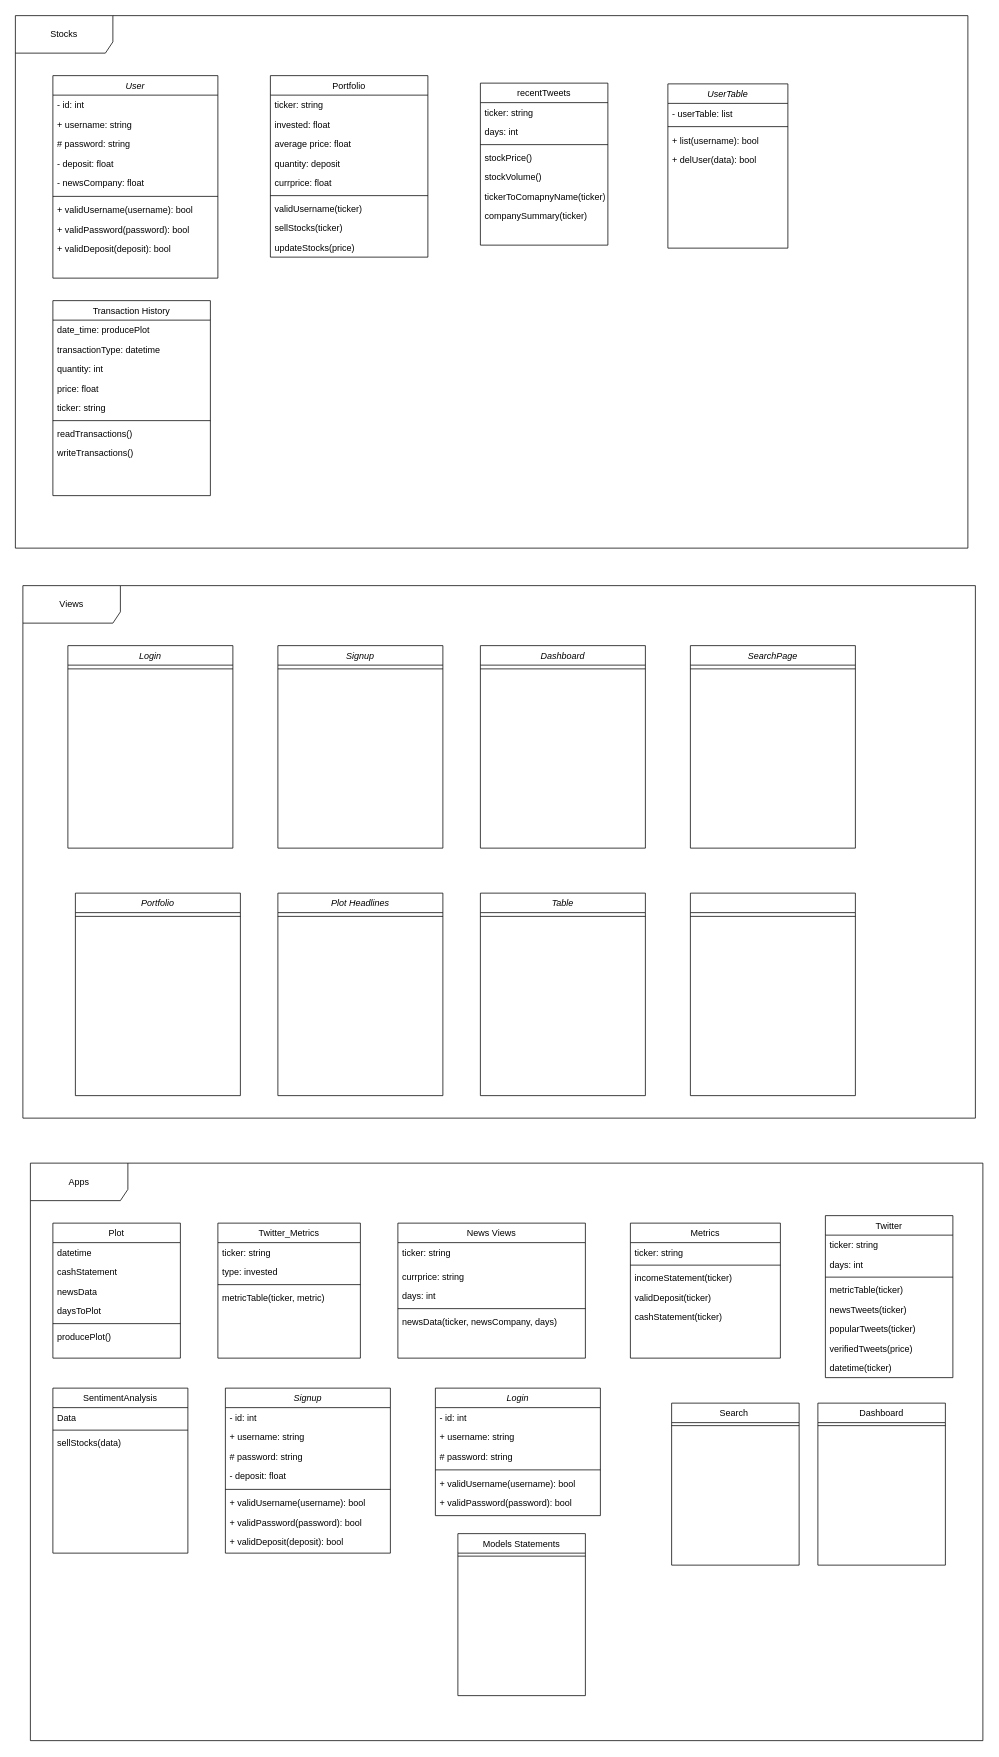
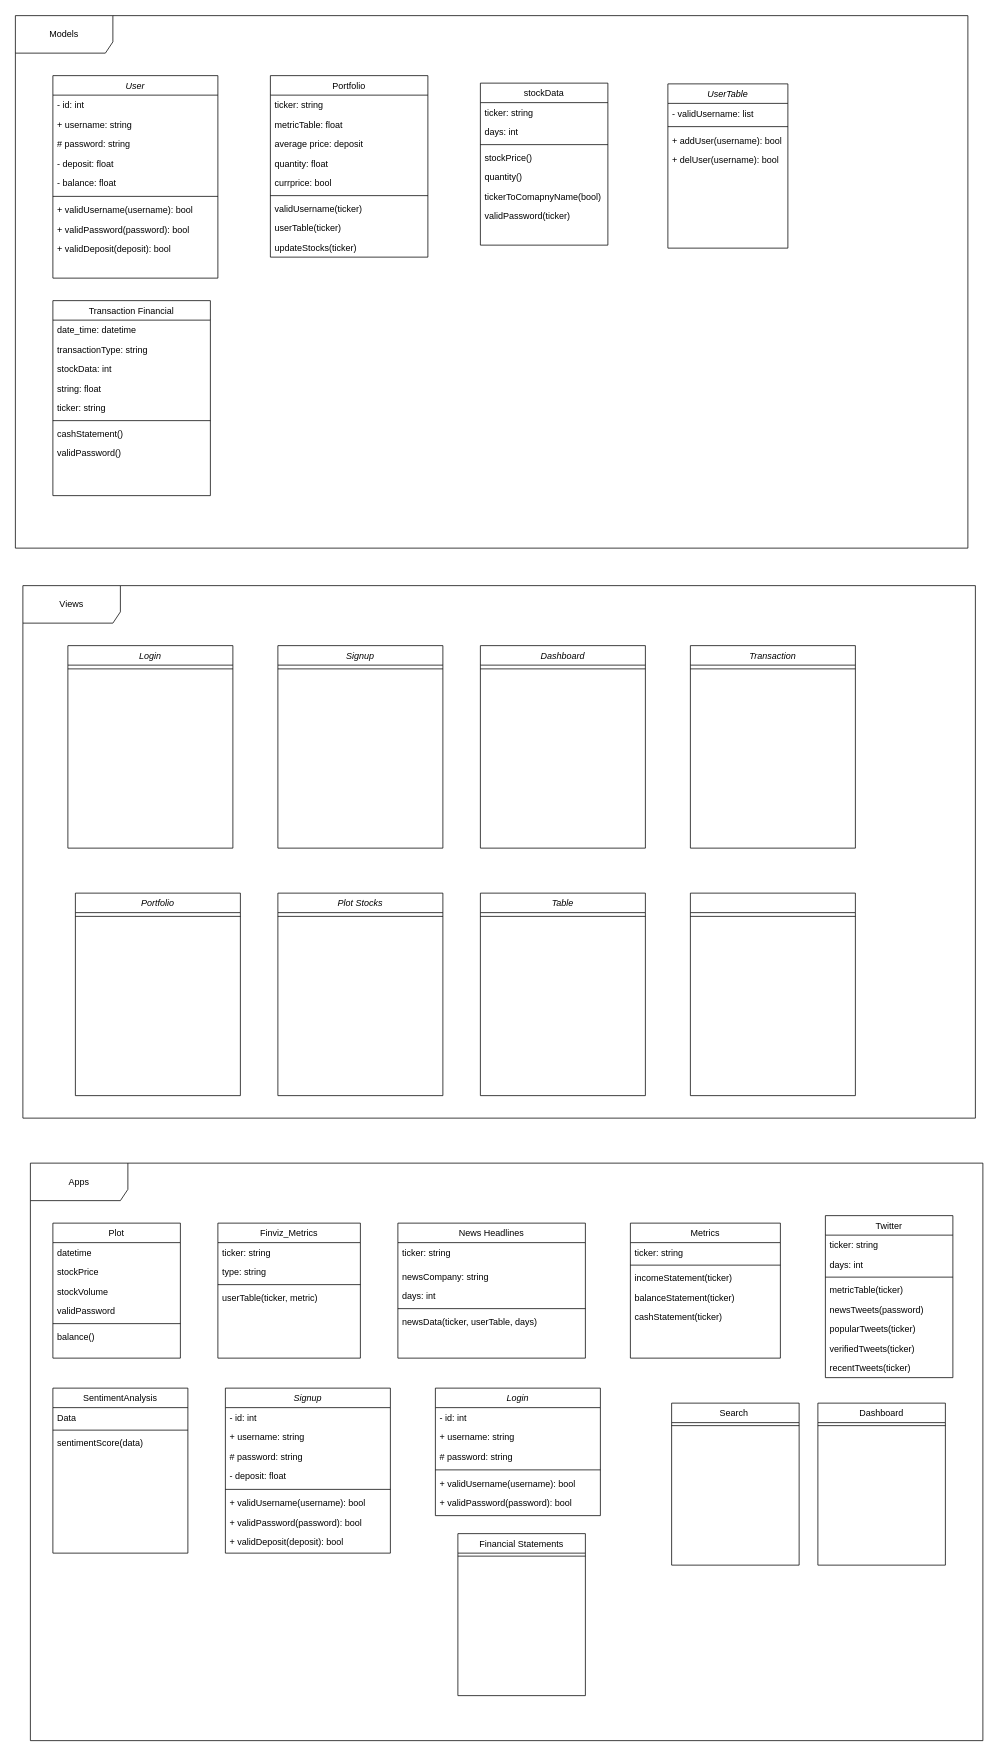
node "Stocks": label "Stocks" -> "Models"
node "recentTweets": label "recentTweets" -> "stockData"
node "- userTable: list": label "- userTable: list" -> "- validUsername: list"
node "invested: float": label "invested: float" -> "metricTable: float"
node "+ list(username): bool": label "+ list(username): bool" -> "+ addUser(username): bool"
node "average price: float": label "average price: float" -> "average price: deposit"
node "+ delUser(data): bool": label "+ delUser(data): bool" -> "+ delUser(username): bool"
node "quantity: deposit": label "quantity: deposit" -> "quantity: float"
node "stockVolume()": label "stockVolume()" -> "quantity()"
node "- newsCompany: float": label "- newsCompany: float" -> "- balance: float"
node "currprice: float": label "currprice: float" -> "currprice: bool"
node "tickerToComapnyName(ticker)": label "tickerToComapnyName(ticker)" -> "tickerToComapnyName(bool)"
node "companySummary(ticker)": label "companySummary(ticker)" -> "validPassword(ticker)"
node "sellStocks(ticker)": label "sellStocks(ticker)" -> "userTable(ticker)"
node "updateStocks(price)": label "updateStocks(price)" -> "updateStocks(ticker)"
node "Transaction History": label "Transaction History" -> "Transaction Financial"
node "date_time: producePlot": label "date_time: producePlot" -> "date_time: datetime"
node "transactionType: datetime": label "transactionType: datetime" -> "transactionType: string"
node "quantity: int": label "quantity: int" -> "stockData: int"
node "price: float": label "price: float" -> "string: float"
node "readTransactions()": label "readTransactions()" -> "cashStatement()"
node "writeTransactions()": label "writeTransactions()" -> "validPassword()"
node "SearchPage": label "SearchPage" -> "Transaction"
node "Plot Headlines": label "Plot Headlines" -> "Plot Stocks"
node "Twitter_Metrics": label "Twitter_Metrics" -> "Finviz_Metrics"
node "News Views": label "News Views" -> "News Headlines"
node "cashStatement": label "cashStatement" -> "stockPrice"
node "type: invested": label "type: invested" -> "type: string"
node "currprice: string": label "currprice: string" -> "newsCompany: string"
node "newsData": label "newsData" -> "stockVolume"
node "metricTable(ticker, metric)": label "metricTable(ticker, metric)" -> "userTable(ticker, metric)"
node "validDeposit(ticker)": label "validDeposit(ticker)" -> "balanceStatement(ticker)"
node "newsTweets(ticker)": label "newsTweets(ticker)" -> "newsTweets(password)"
node "daysToPlot": label "daysToPlot" -> "validPassword"
node "newsData(ticker, newsCompany, days)": label "newsData(ticker, newsCompany, days)" -> "newsData(ticker, userTable, days)"
node "producePlot()": label "producePlot()" -> "balance()"
node "verifiedTweets(price)": label "verifiedTweets(price)" -> "verifiedTweets(ticker)"
node "datetime(ticker)": label "datetime(ticker)" -> "recentTweets(ticker)"
node "sellStocks(data)": label "sellStocks(data)" -> "sentimentScore(data)"
node "Models Statements": label "Models Statements" -> "Financial Statements"
